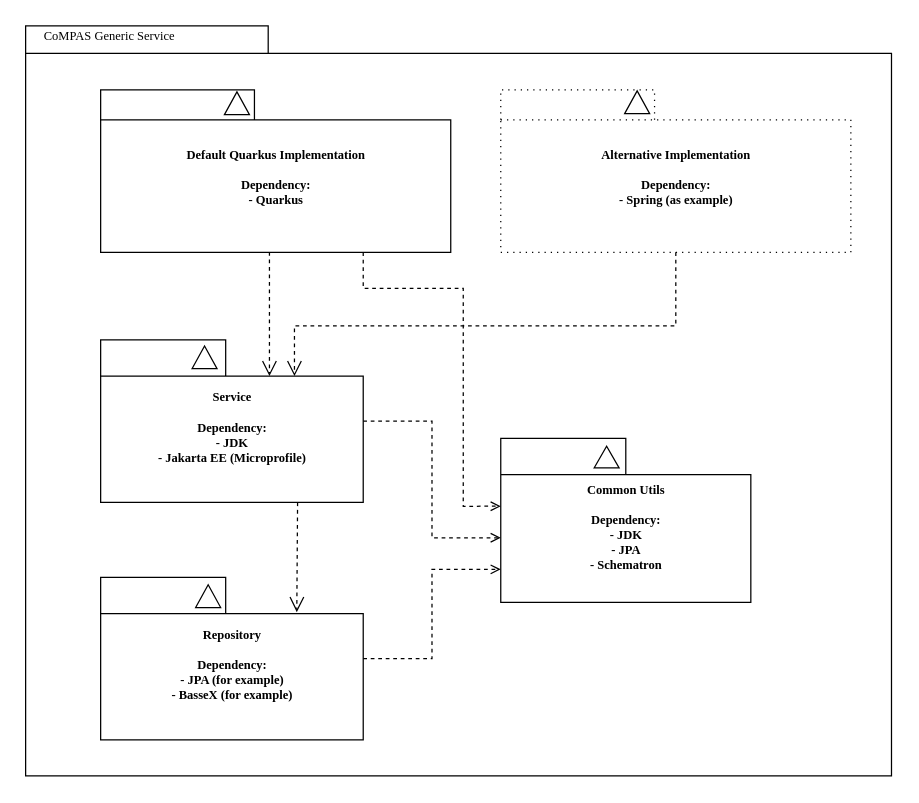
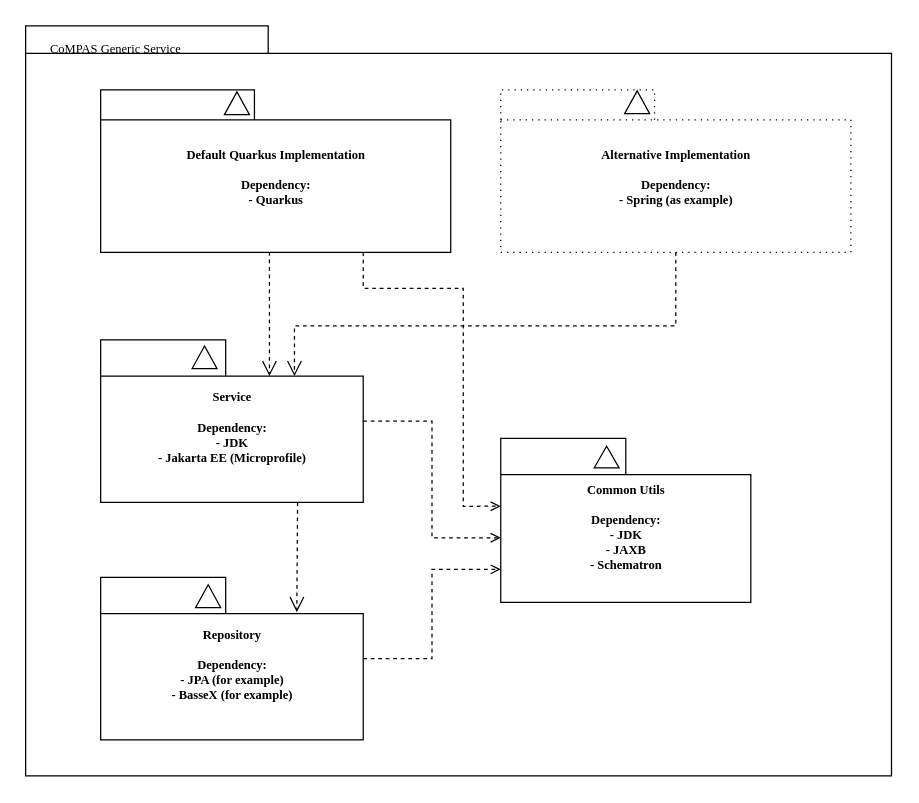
node "CoMPAS Generic Service": moved (123, 38) -> (129, 51)
node "Common Utils Dependency: - JDK - JPA - Schematron": label "Common Utils Dependency: - JDK - JPA - Schematron" -> "Common Utils Dependency: - JDK - JAXB - Schematron"
